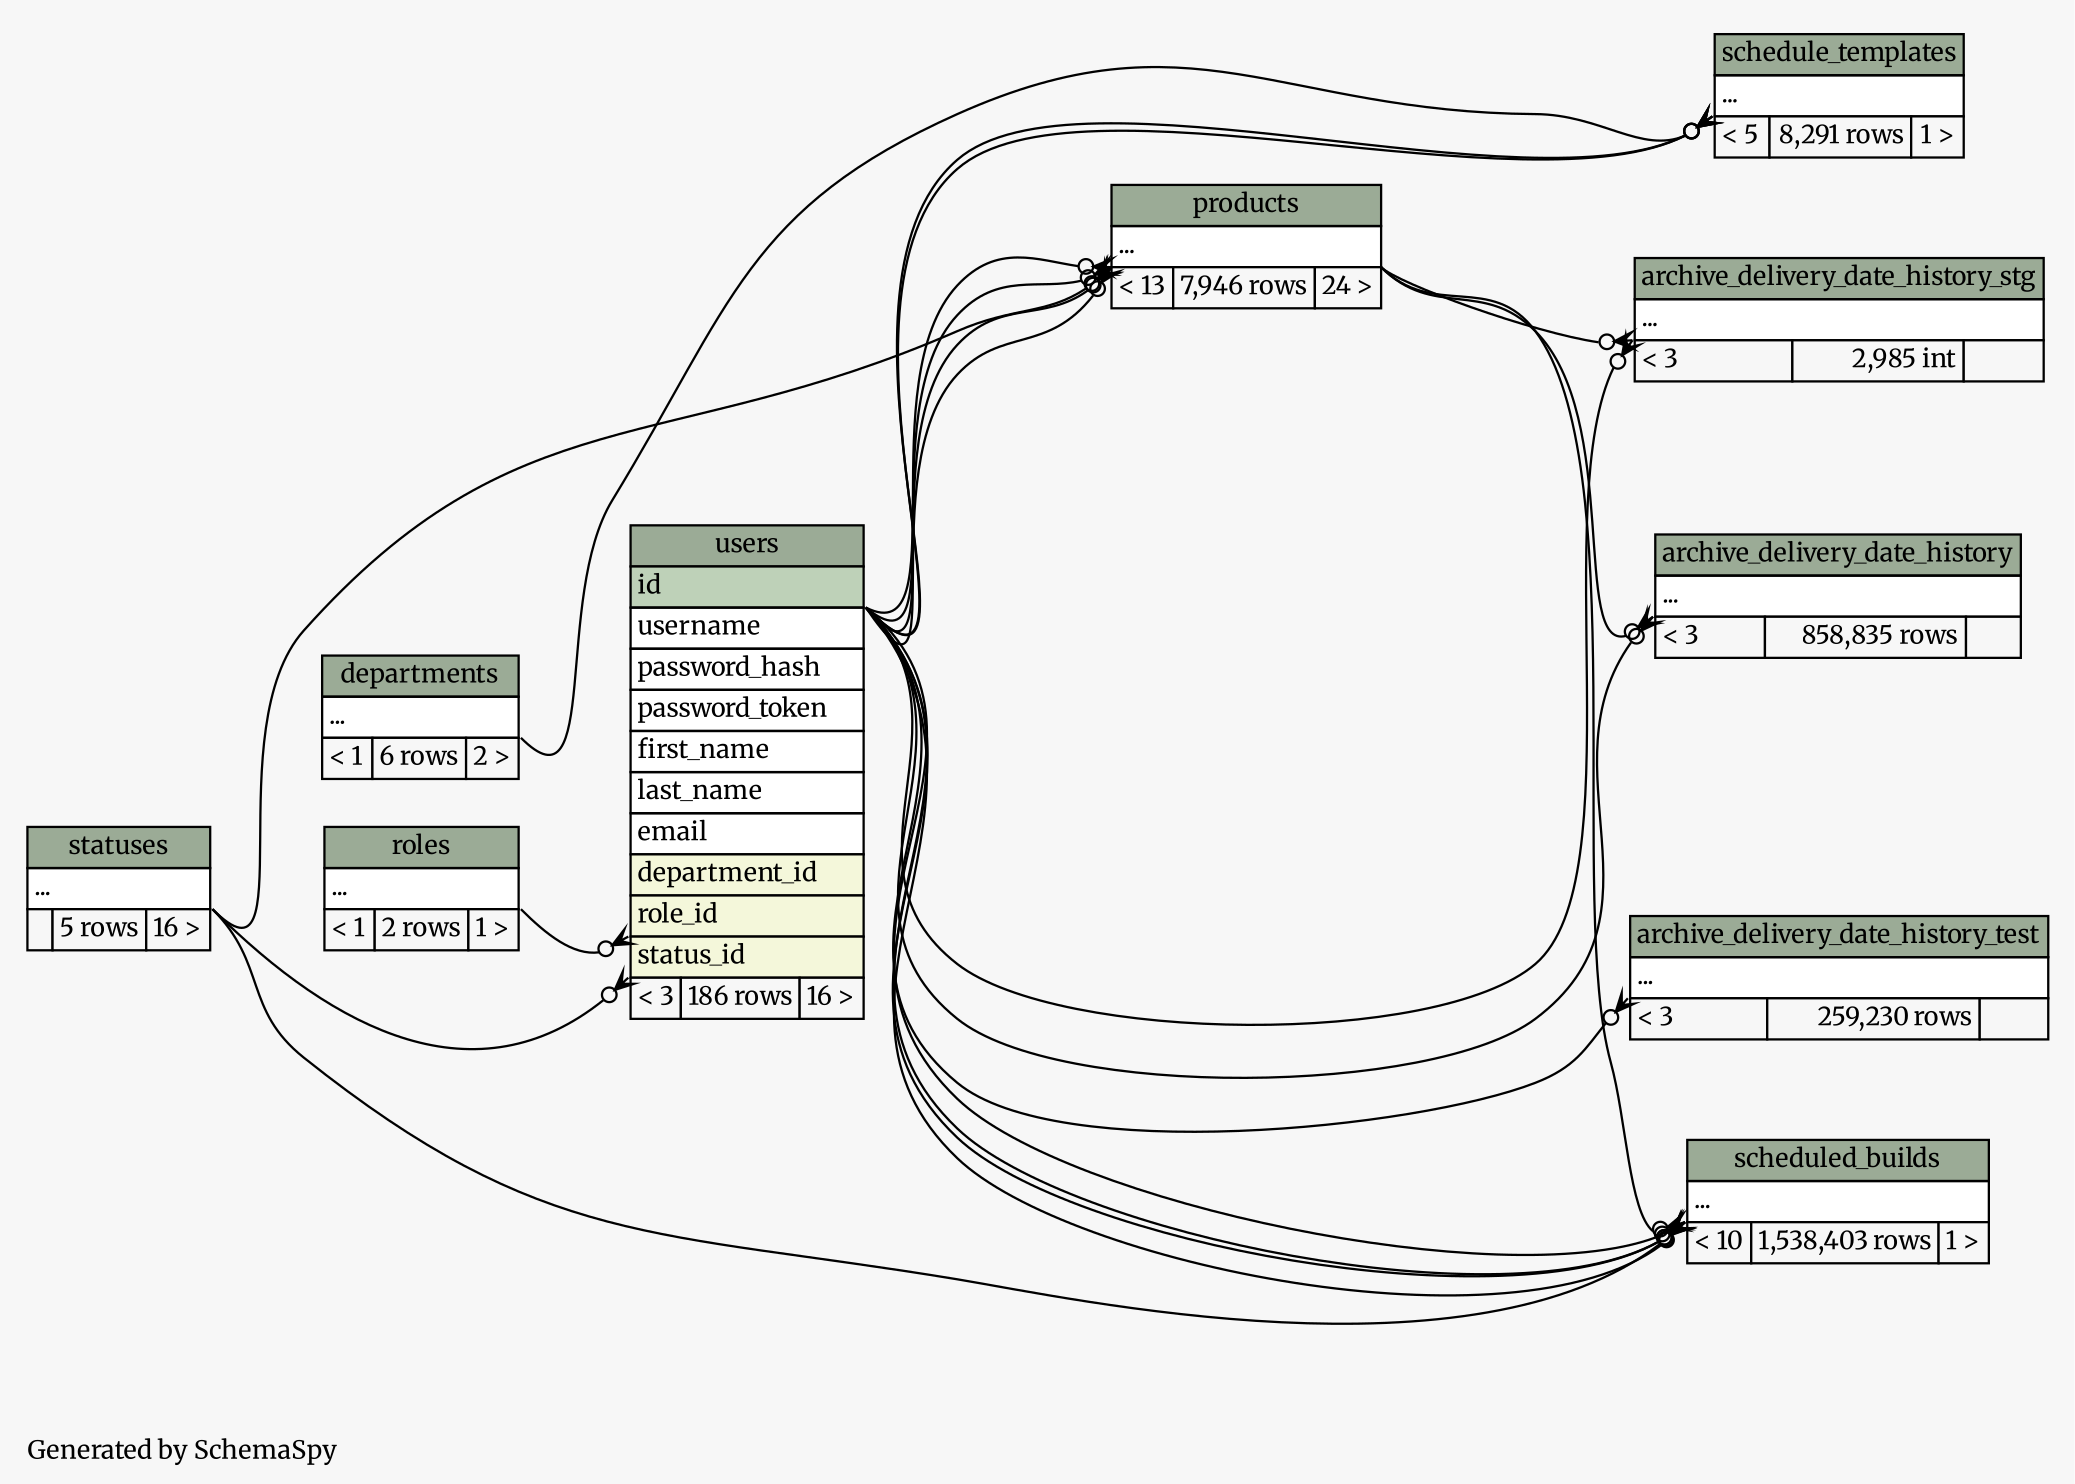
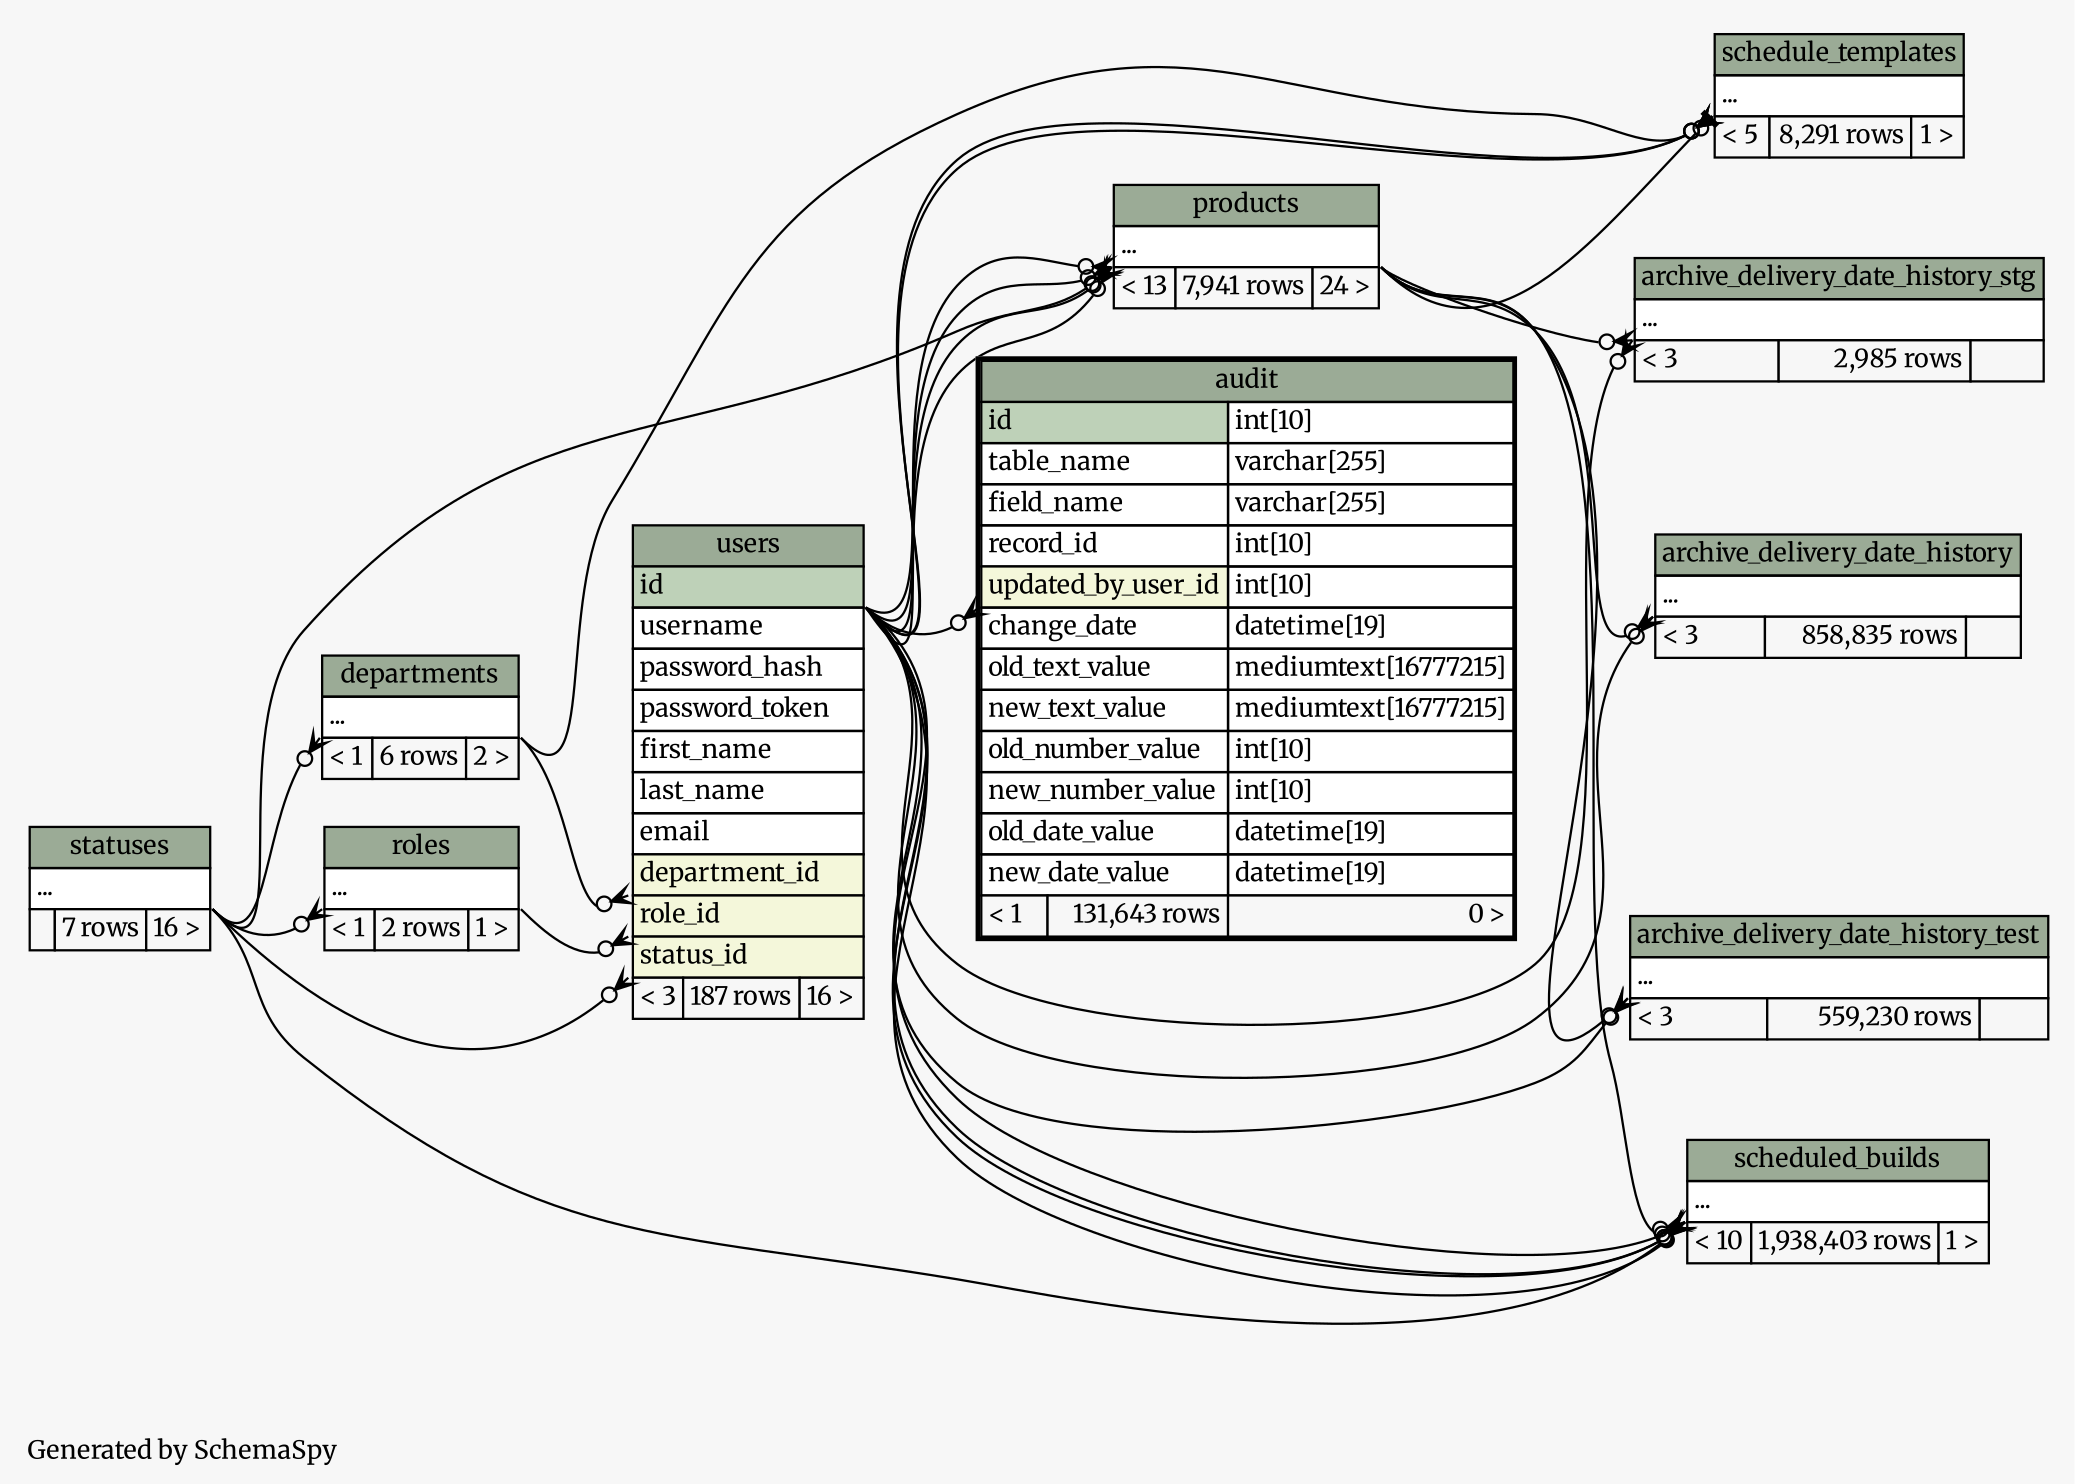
edge "products" -> "schedule_templates": added
node "products": text "7,946 rows" -> "7,941 rows"
node "archive_delivery_date_history_stg": text "2,985 int" -> "2,985 rows"
edge "products" -> "archive_delivery_date_history_test": added
node "audit": added
edge "departments" -> "users": added
edge "statuses" -> "departments": added
node "statuses": text "5 rows" -> "7 rows"
edge "statuses" -> "roles": added
node "users": text "186 rows" -> "187 rows"
node "archive_delivery_date_history_test": text "259,230 rows" -> "559,230 rows"
node "scheduled_builds": text "1,538,403 rows" -> "1,938,403 rows"
